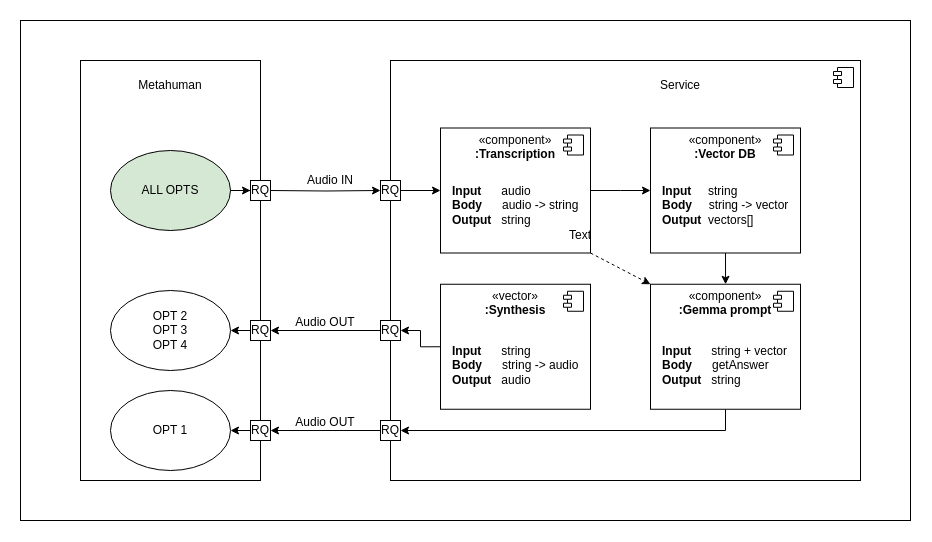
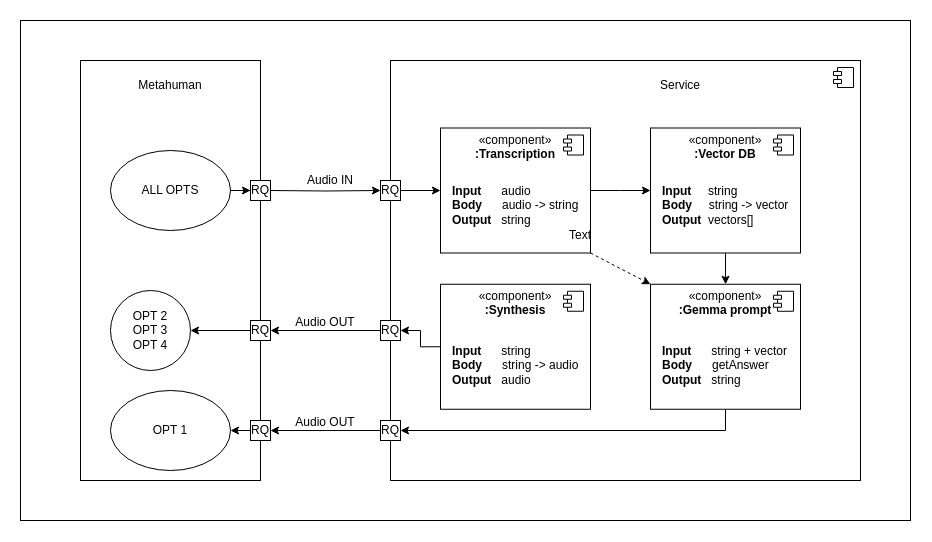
node "ALL OPTS": fillcolor #d5e8d4 -> #ffffff
node "OPT 2 OPT 3 OPT 4": size 120x80 -> 80x80
node "«vector» :Synthesis": label "«vector» :Synthesis" -> "«component» :Synthesis"
